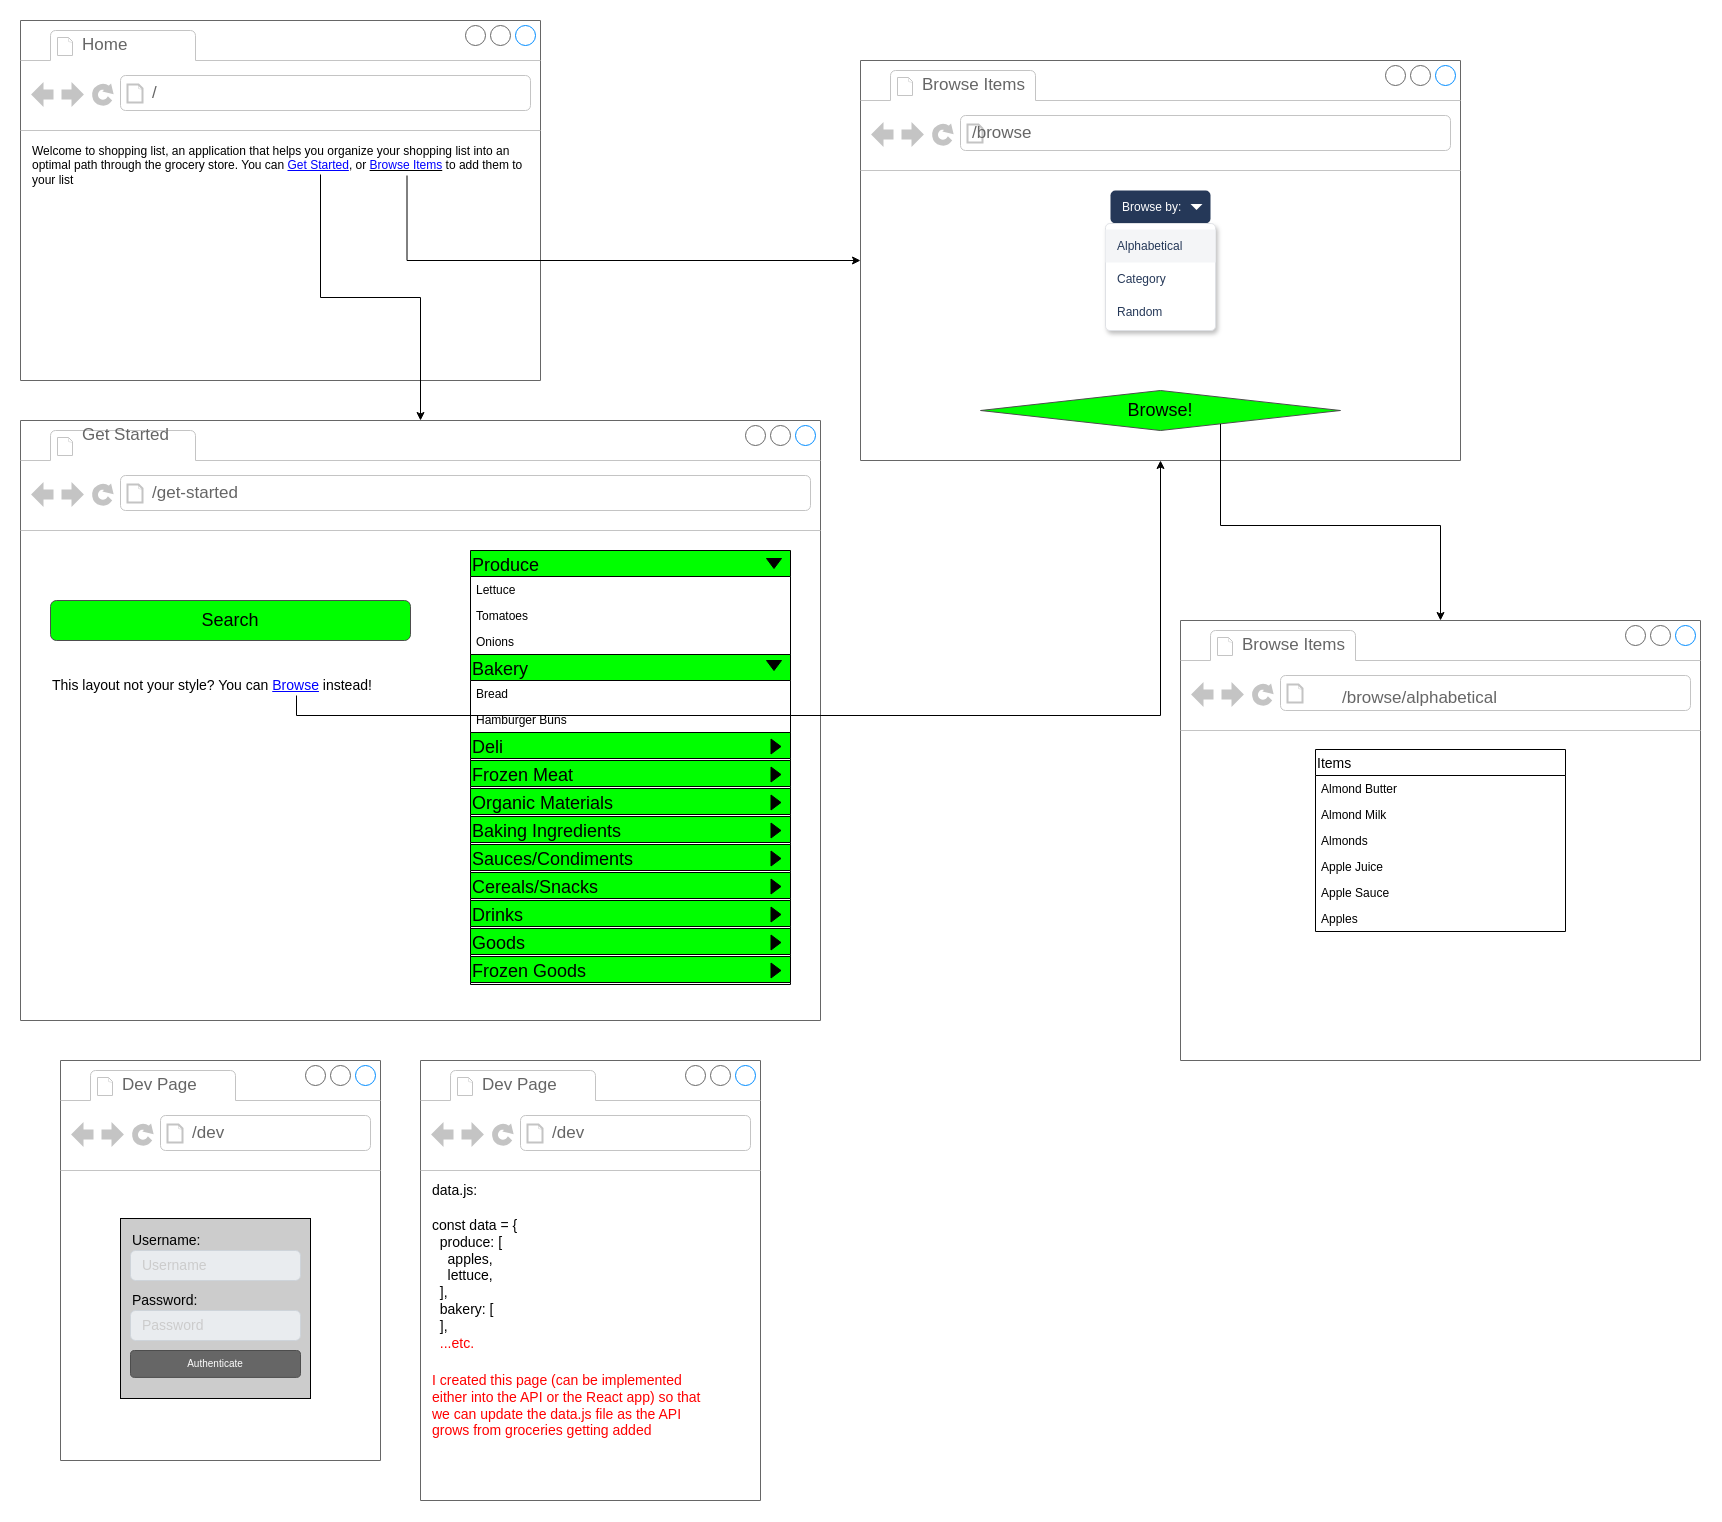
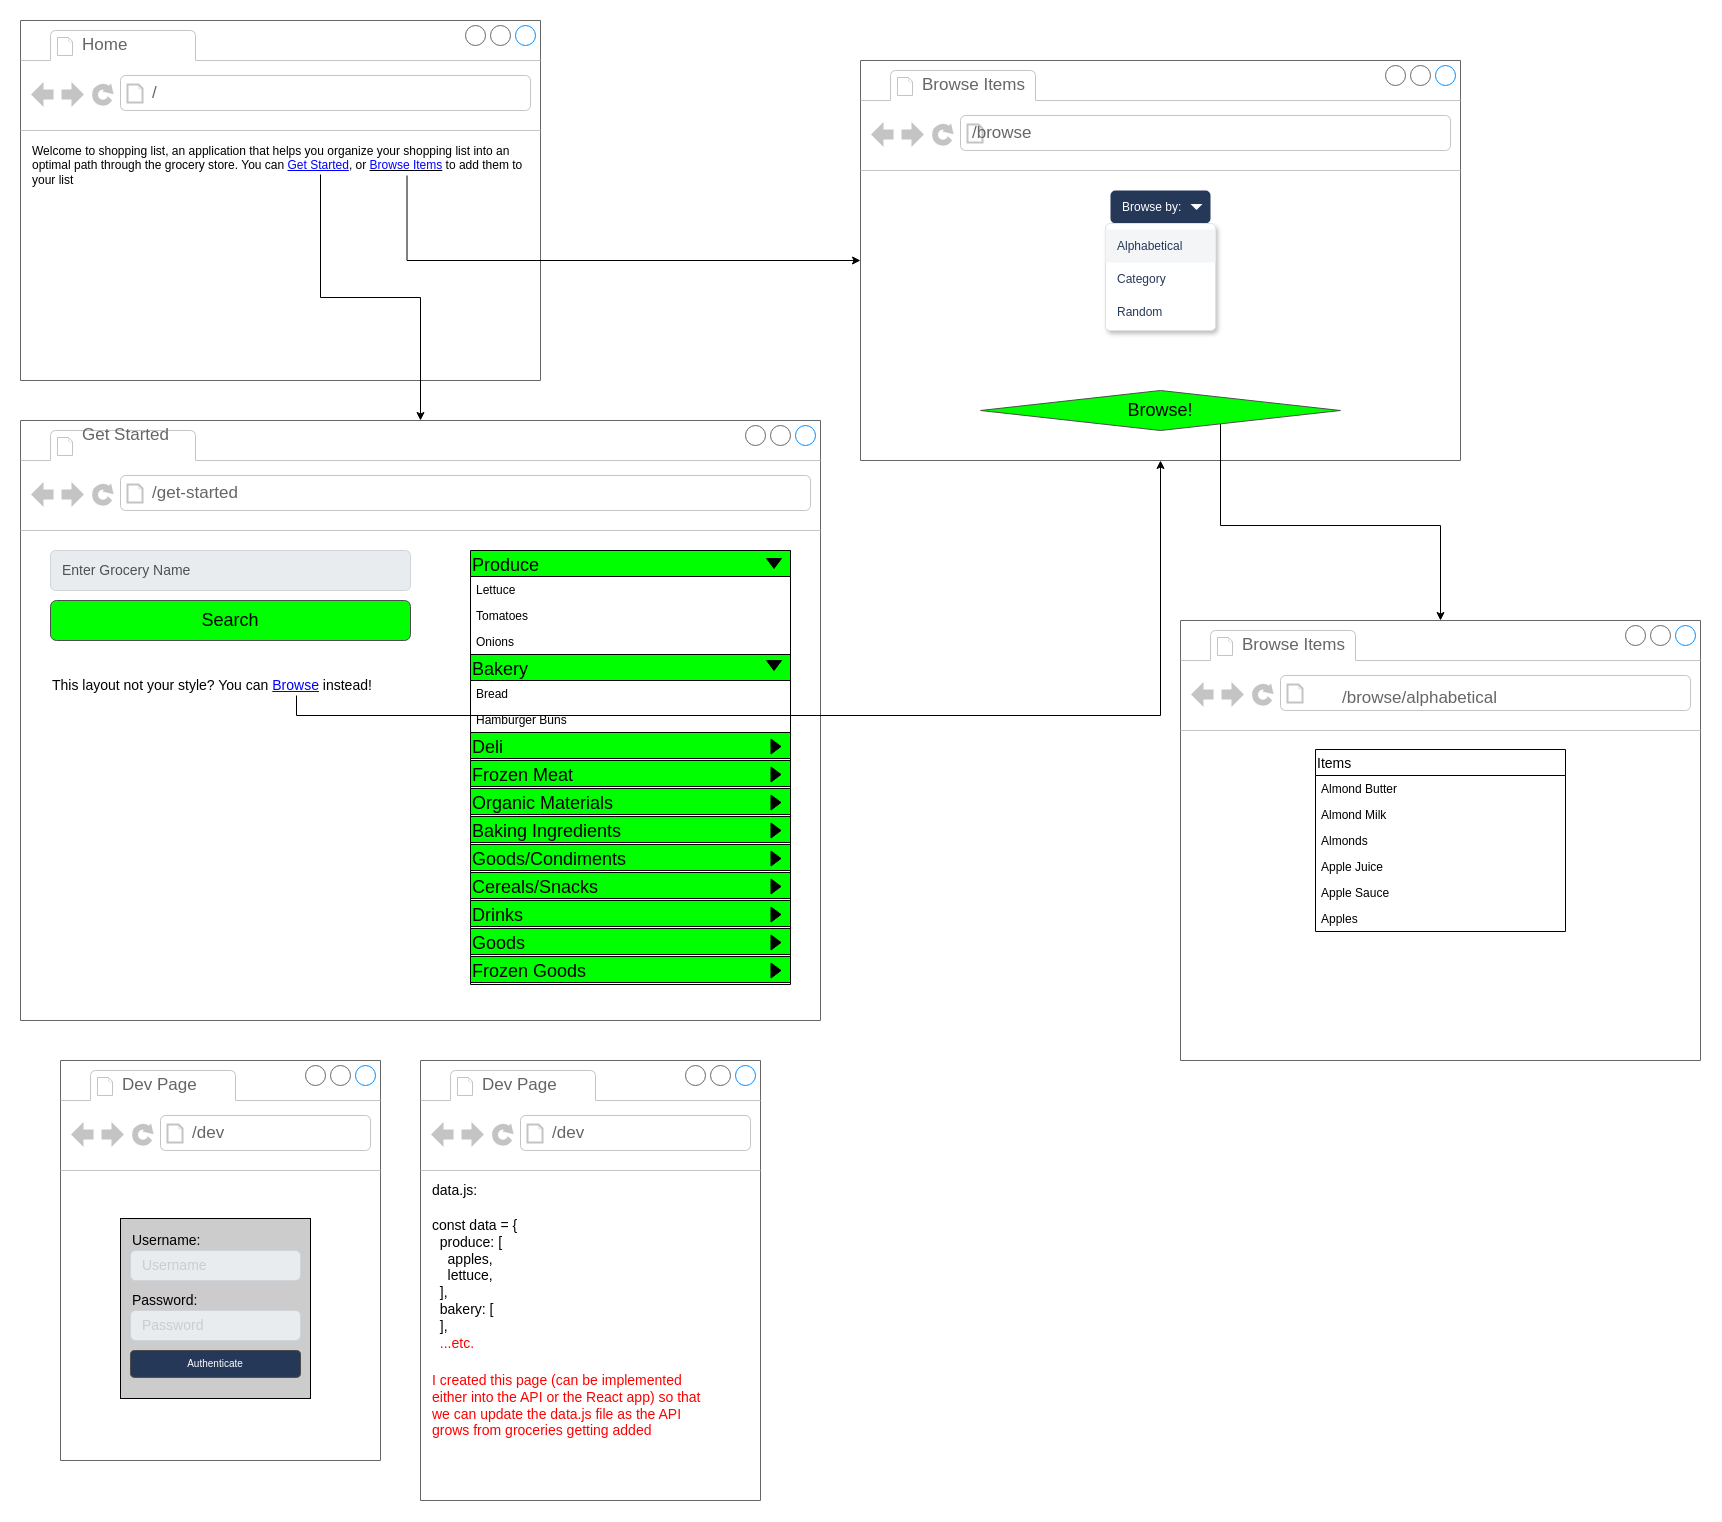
node "Enter Grocery Name": added
node "Sauces/Condiments": label "Sauces/Condiments" -> "Goods/Condiments"
node "Authenticate": fillcolor #666666 -> #253858
